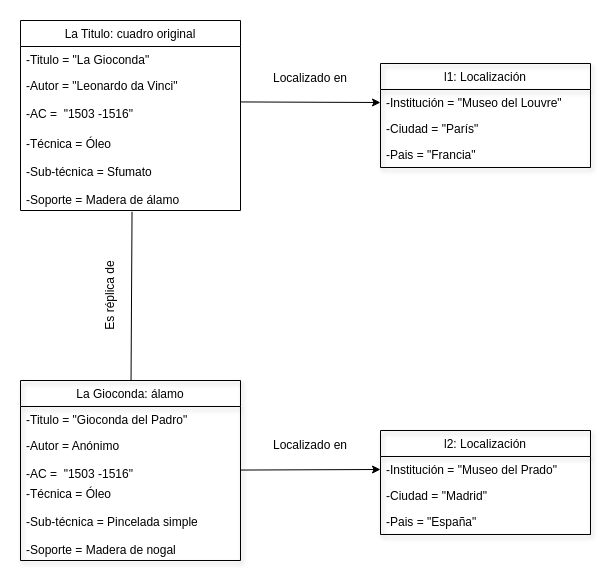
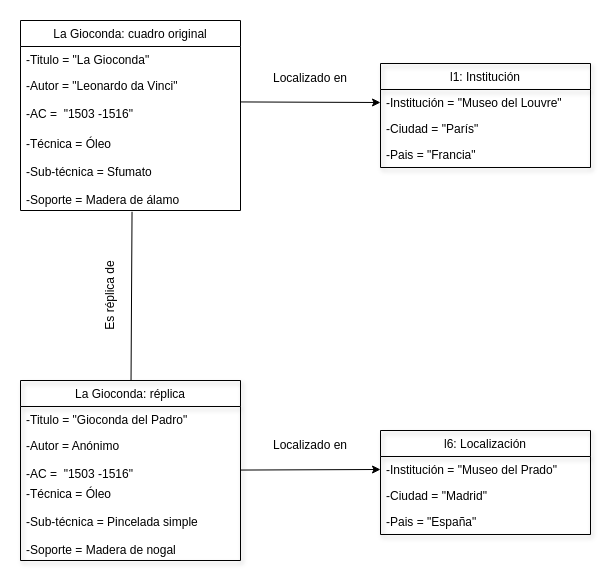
node "La Titulo: cuadro original": label "La Titulo: cuadro original" -> "La Gioconda: cuadro original"
node "l1: Localización": label "l1: Localización" -> "l1: Institución"
node "La Gioconda: álamo": label "La Gioconda: álamo" -> "La Gioconda: réplica"
node "l2: Localización": label "l2: Localización" -> "l6: Localización"
